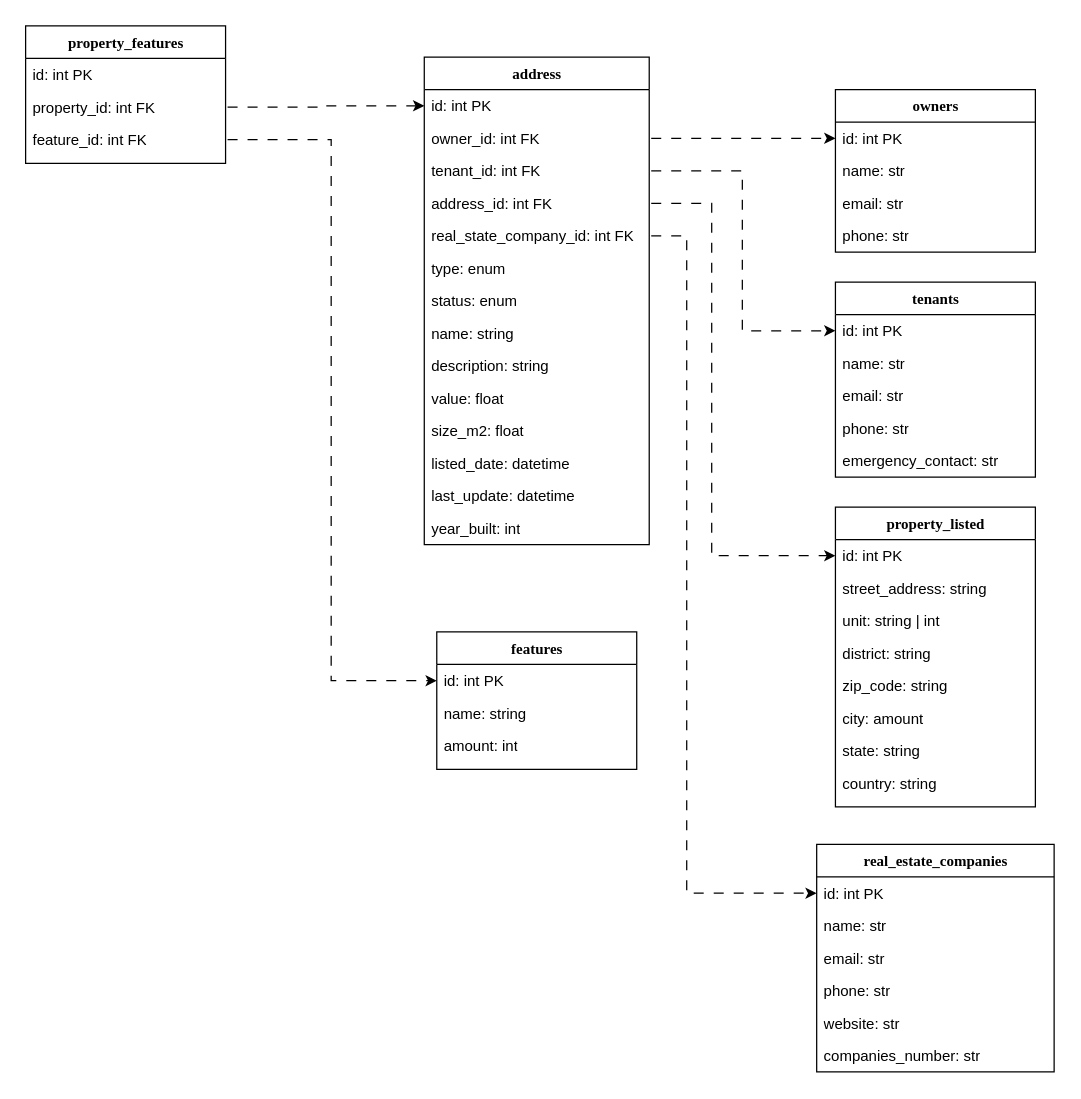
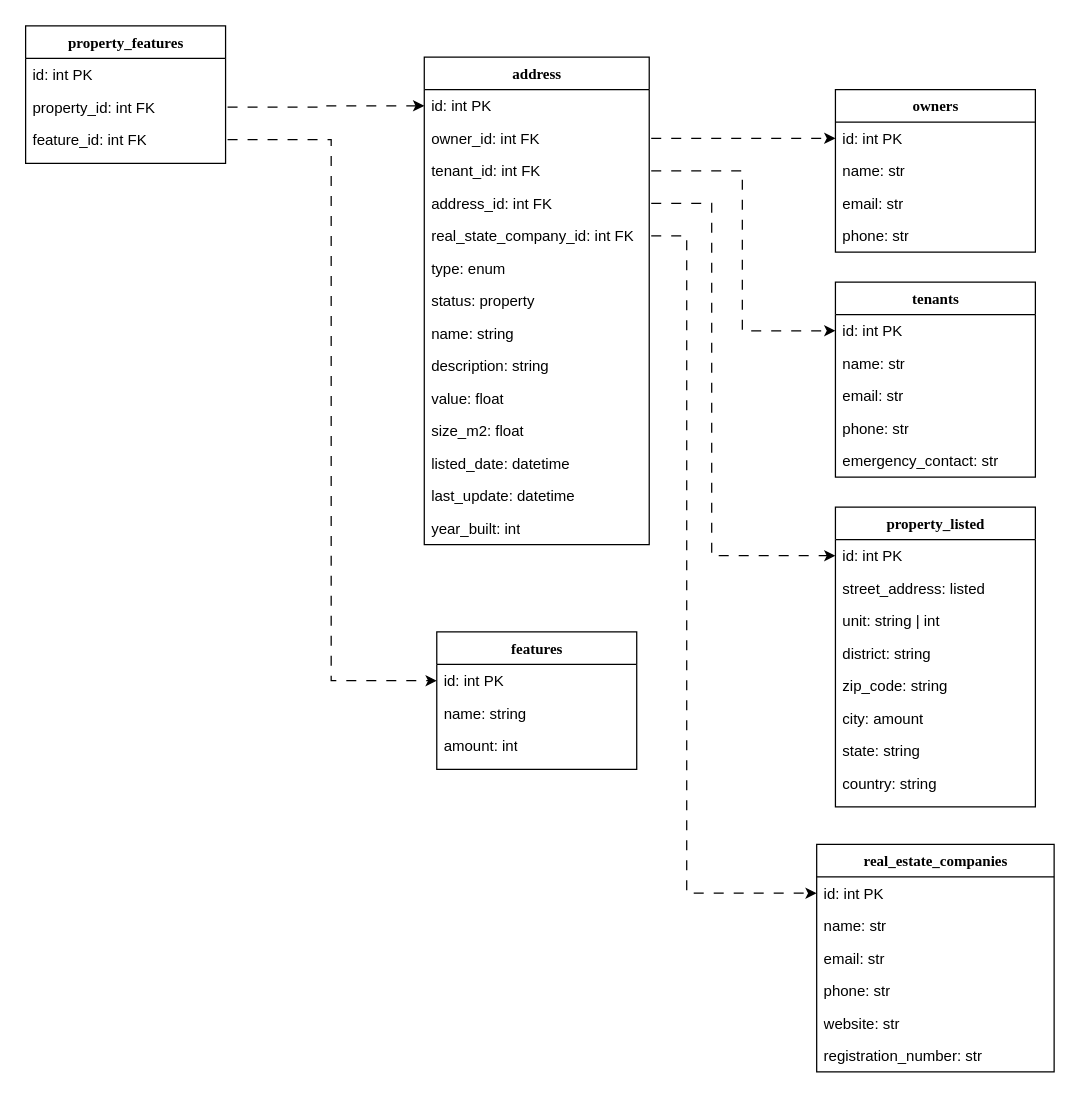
node "status: enum": label "status: enum" -> "status: property"
node "street_address: string": label "street_address: string" -> "street_address: listed"
node "companies_number: str": label "companies_number: str" -> "registration_number: str"
